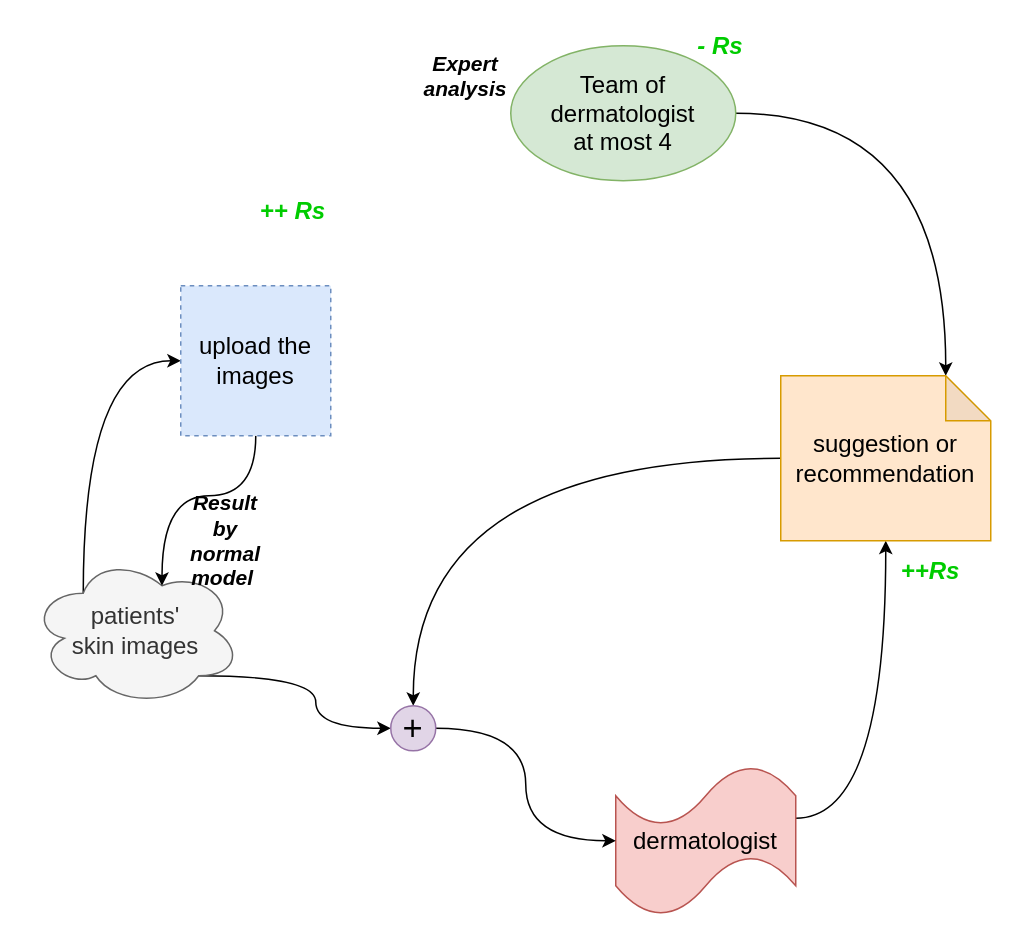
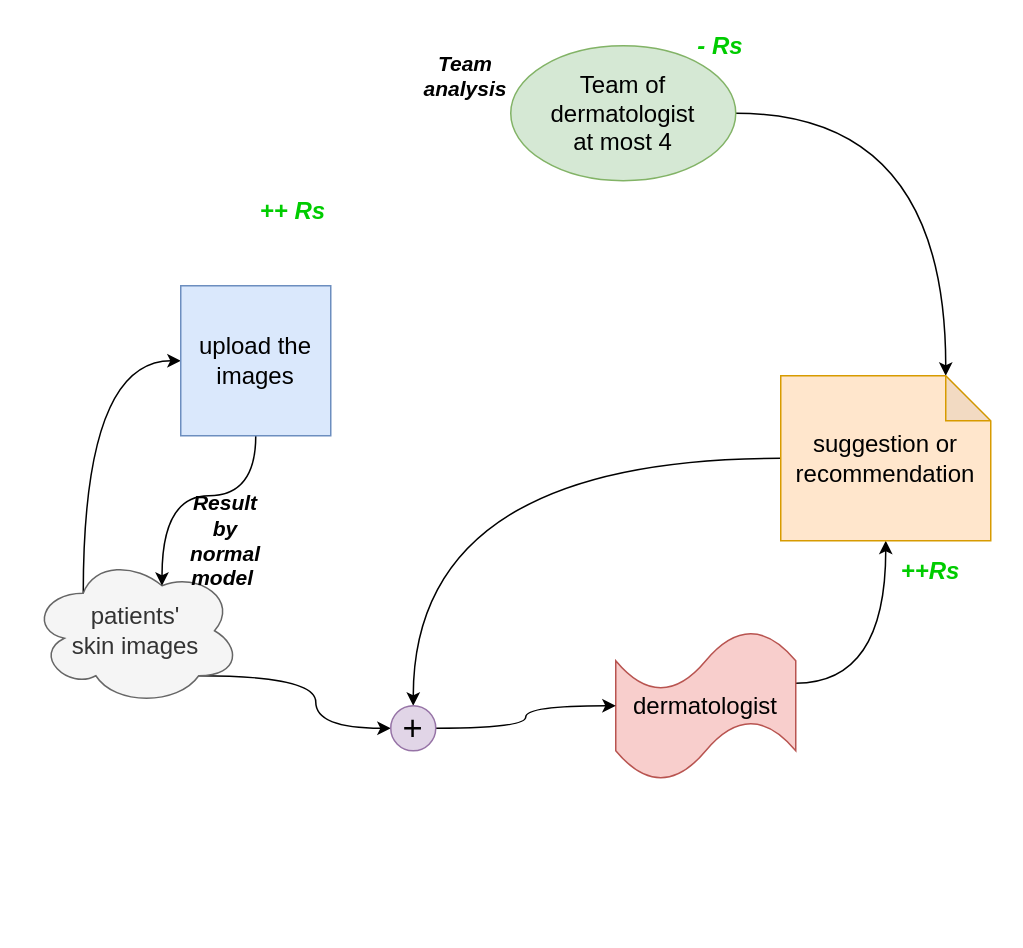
node "Expert analysis": label "Expert analysis" -> "Team analysis"
node "upload the images": style dashed -> solid
node "dermatologist": moved (706, 841) -> (706, 706)
